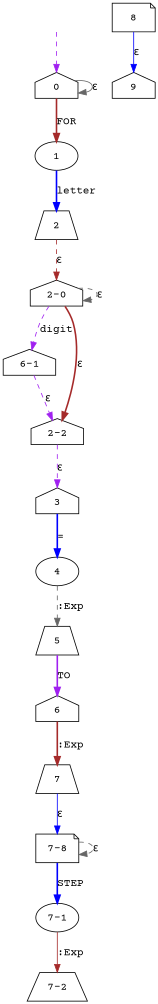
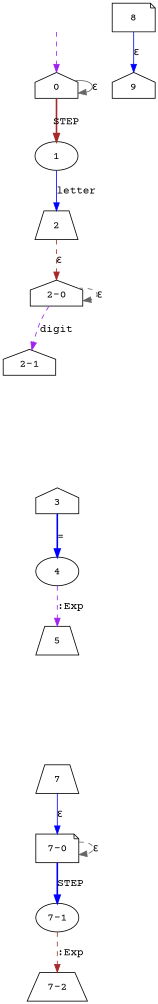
edge "0" -> "1": label "FOR" -> "STEP"
edge "1" -> "2": style bold -> solid
node "6-1": label "6-1" -> "2-1"
node "2-2": removed
edge "4" -> "5": color gray40 -> purple
node "6": removed
node "7-8": label "7-8" -> "7-0"
edge "7-1" -> "7-2": style solid -> dashed
